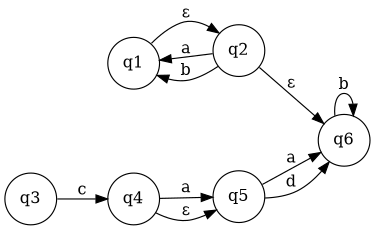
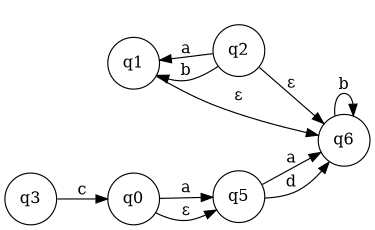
edge "q1" -> "q2": now "q1" -> "q6"
node "q4": label "q4" -> "q0"
